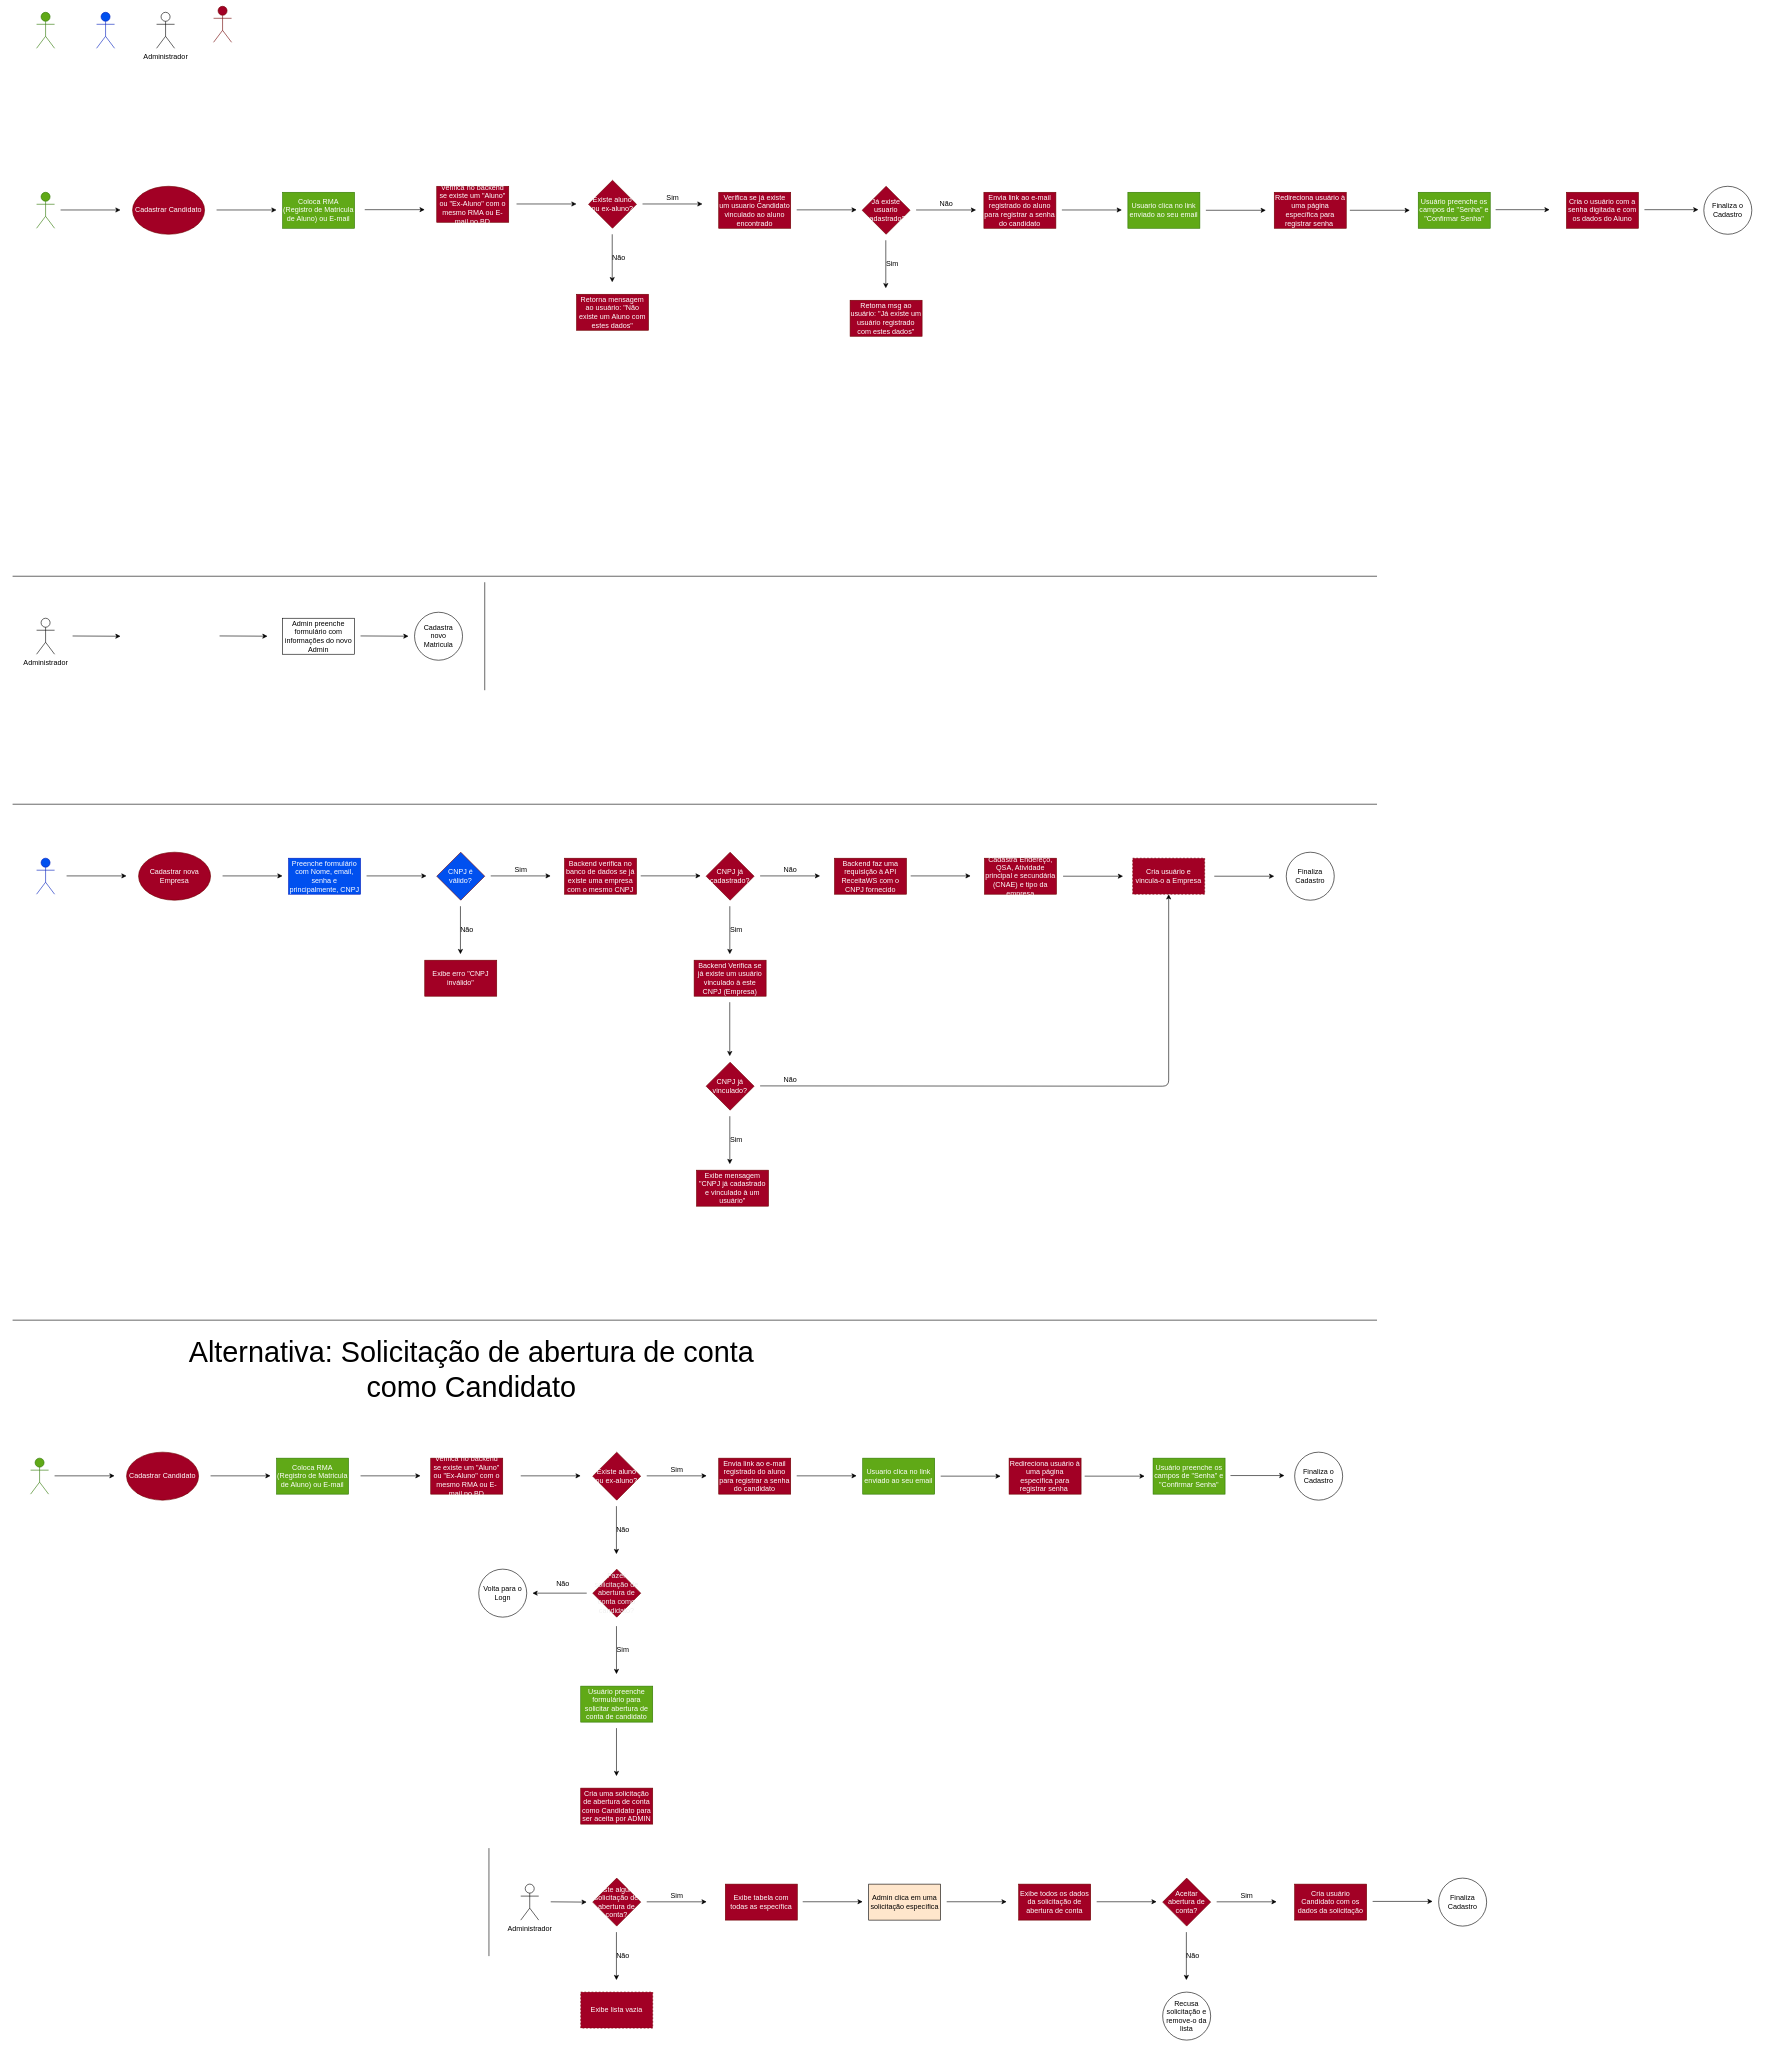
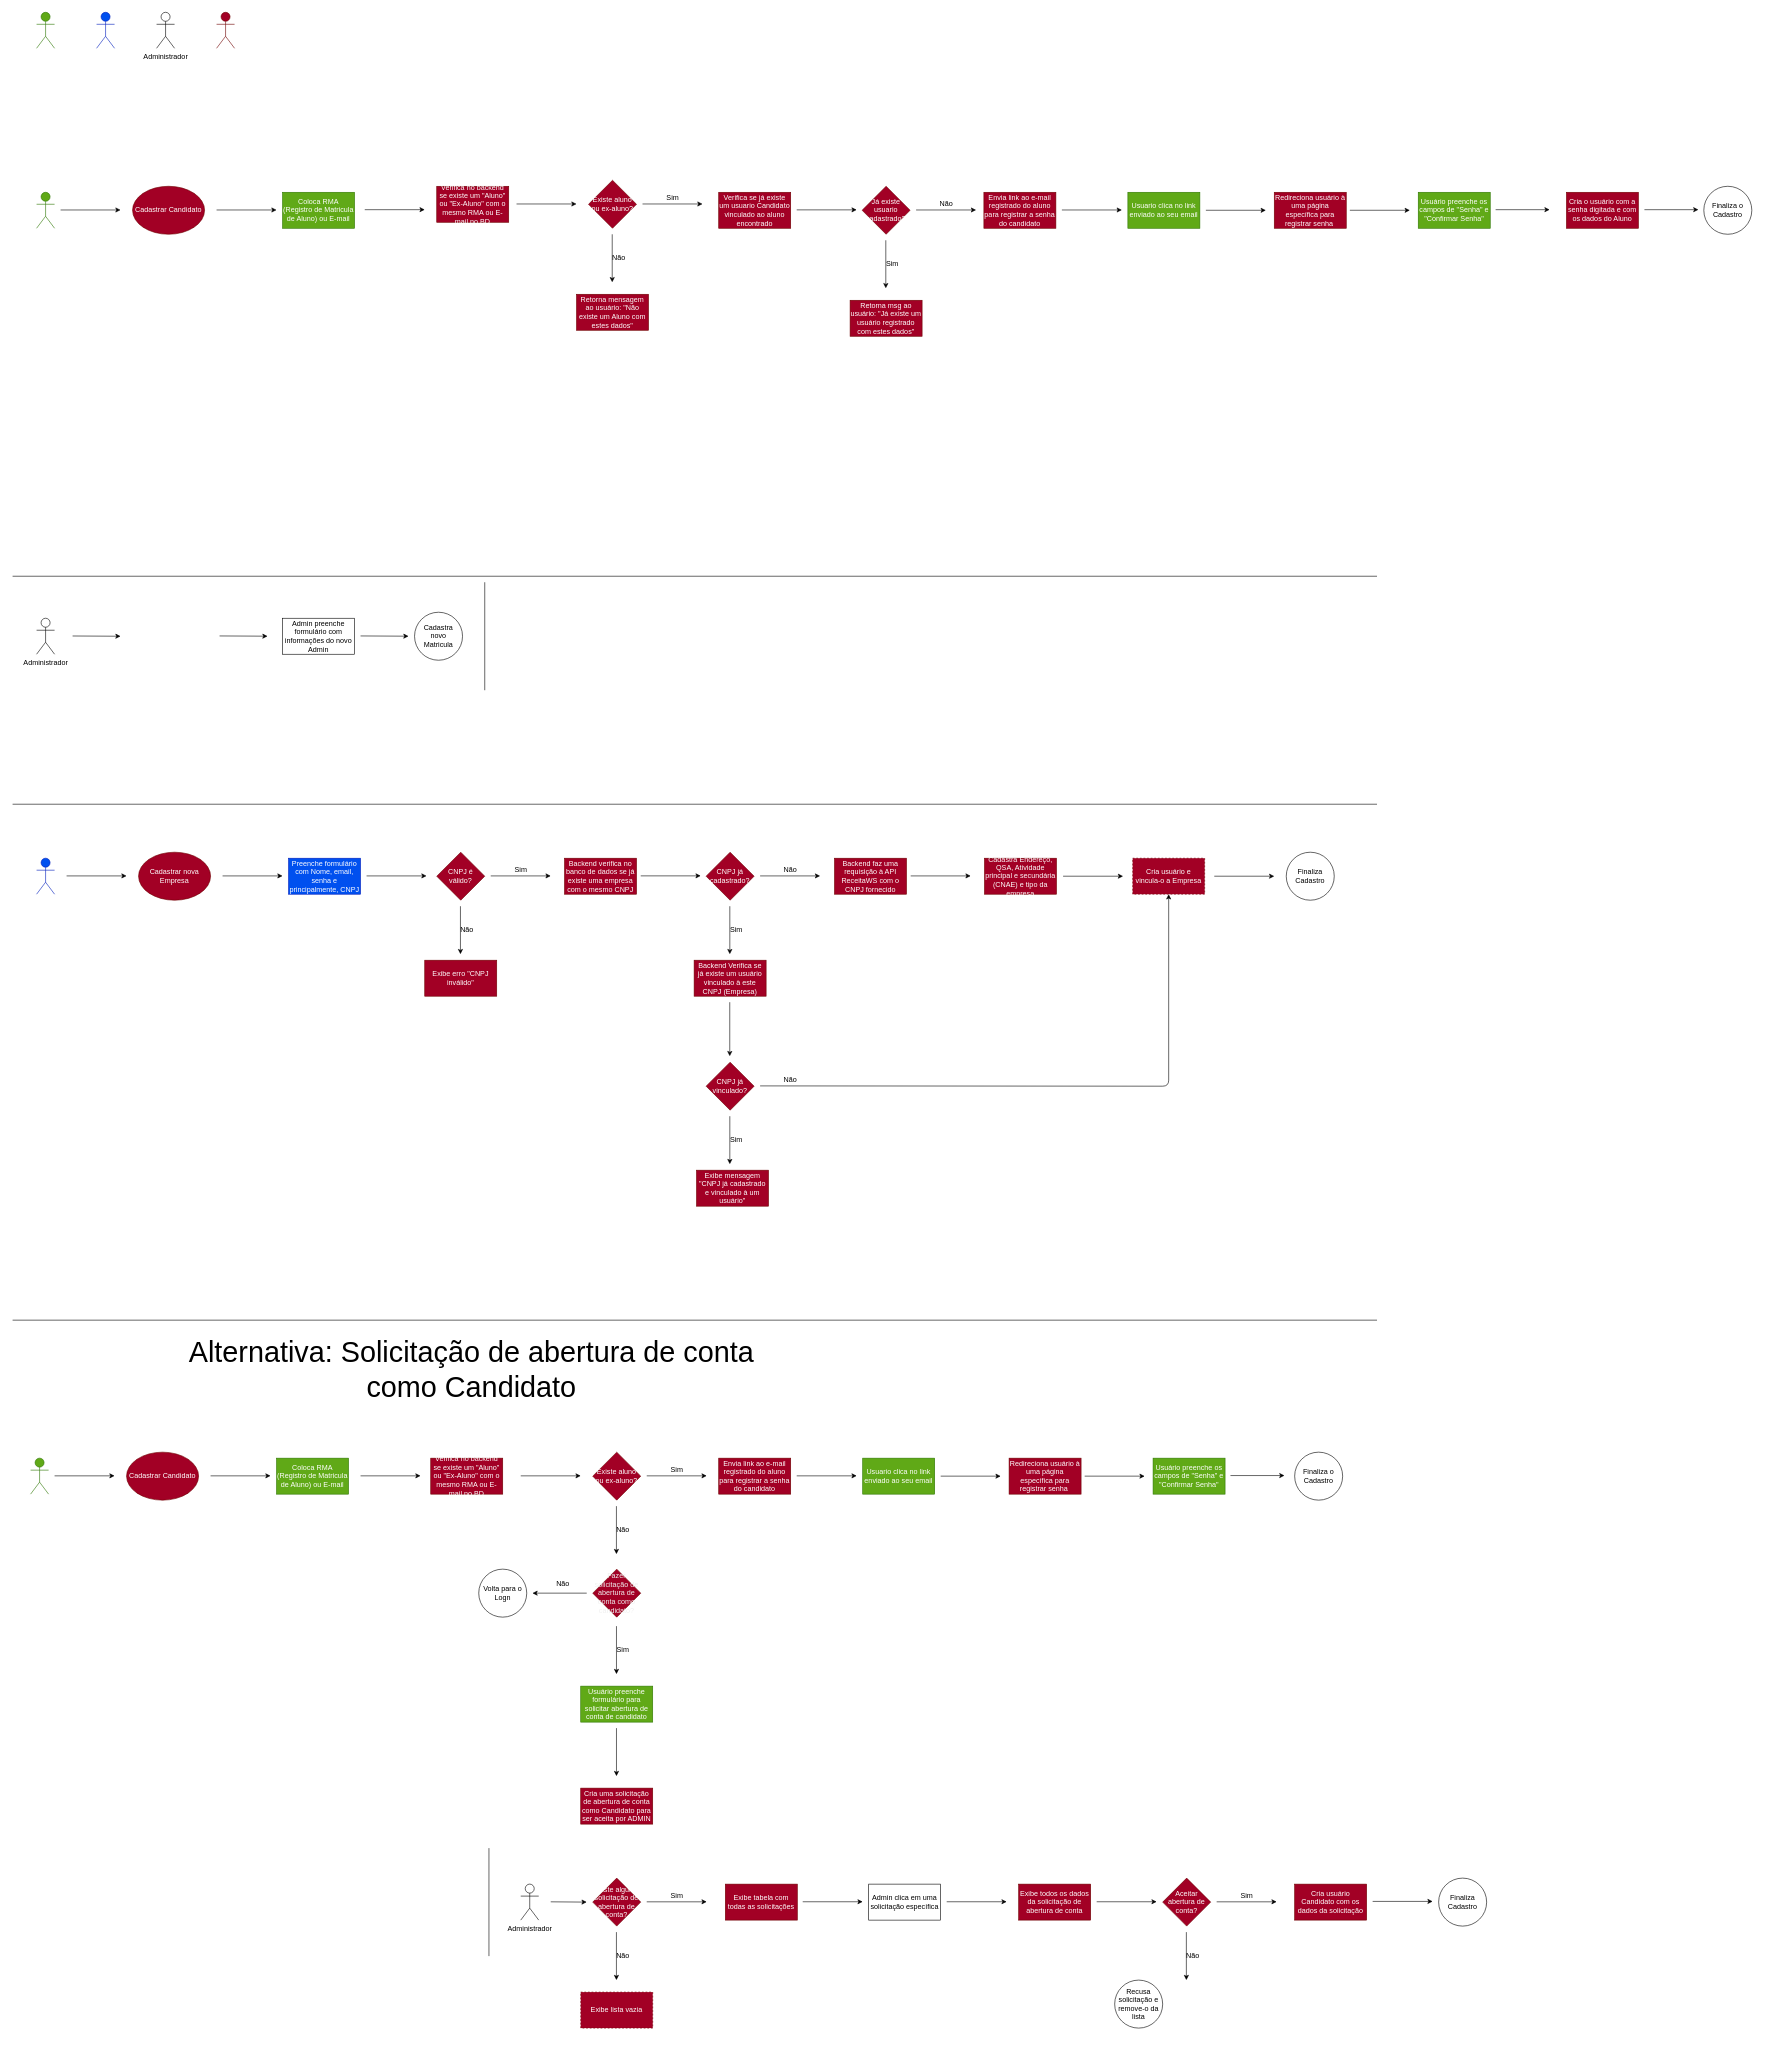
node "Backend (Sistema)": moved (222, 24) -> (225, 30)
node "CNPJ é válido?": fillcolor #0050ef -> #a20025
node "Exibe tabela com todas as específica": label "Exibe tabela com todas as específica" -> "Exibe tabela com todas as solicitações"
node "Admin clica em uma solicitação específica": fillcolor #ffe6cc -> #ffffff
node "Recusa solicitação e remove-o da lista": moved (1187, 2016) -> (1139, 2004)
